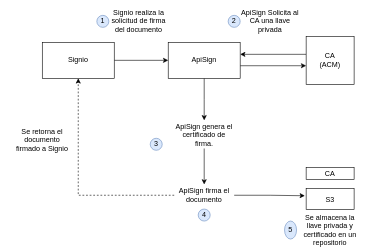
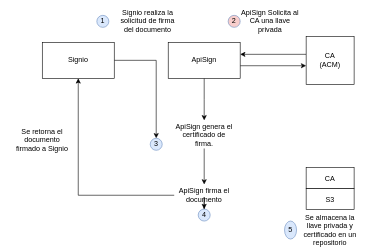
node "Signio realiza la solicitud de firma del documento": moved (139, 21) -> (148, 21)
node "2": fillcolor #dae8fc -> #f8cecc
edge "Signio" -> "ApiSign": now "Signio" -> "3"
node "CA": size 48x12 -> 48x21
edge "ApiSign firma el documento" -> "Signio": style dashed -> solid
edge "ApiSign firma el documento" -> "S3": now "ApiSign firma el documento" -> "4"
